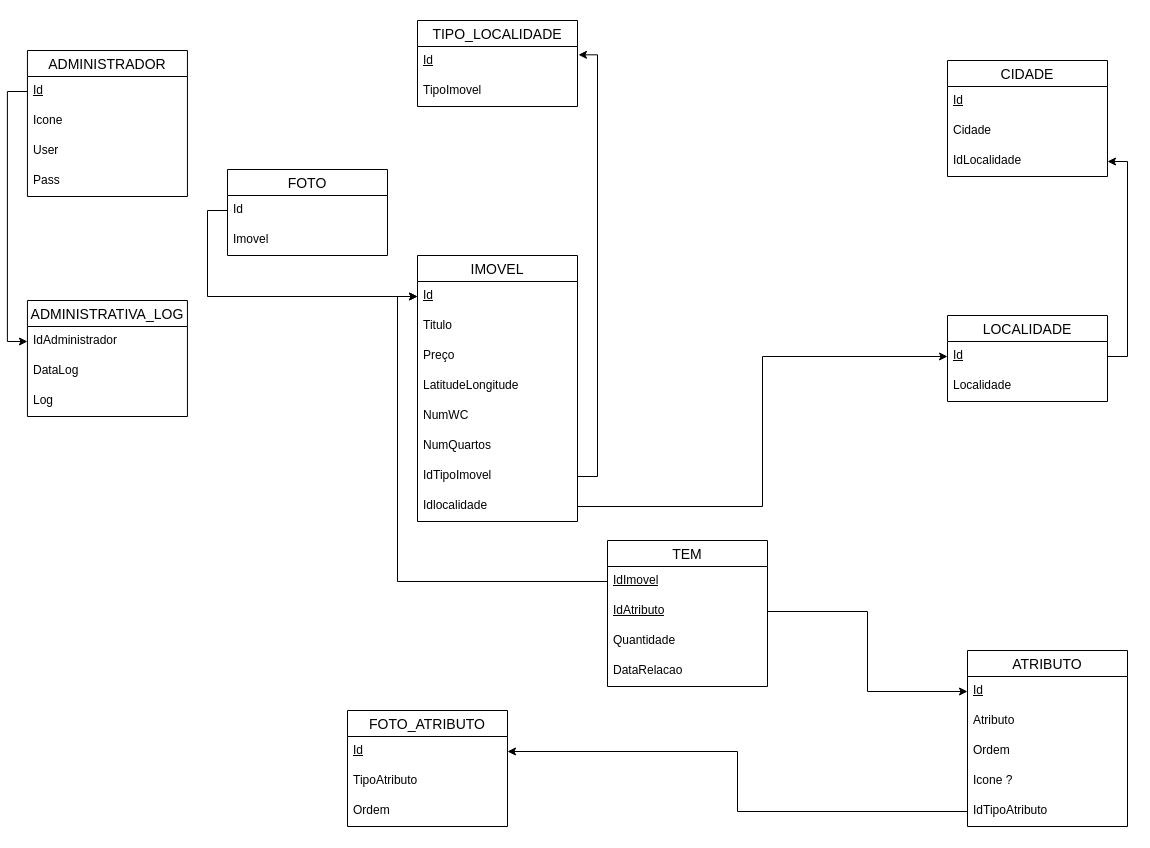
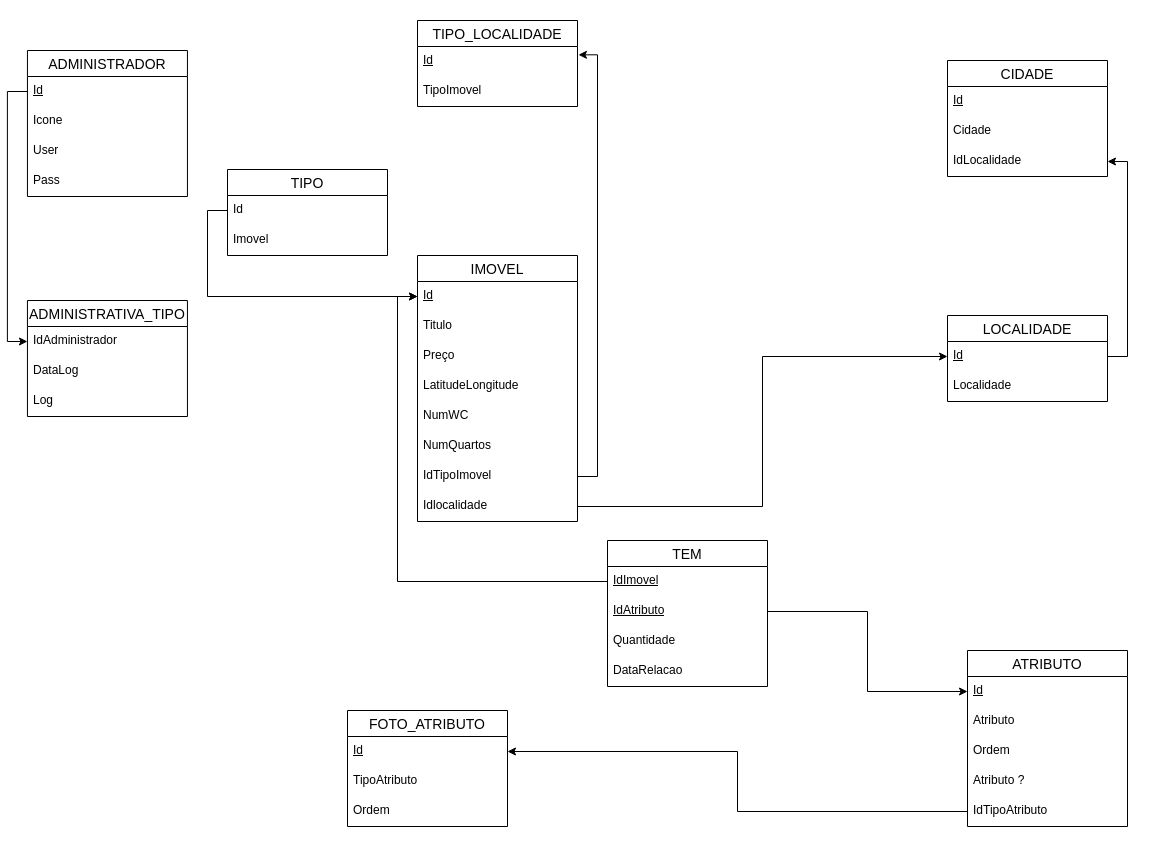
node "FOTO": label "FOTO" -> "TIPO"
node "ADMINISTRATIVA_LOG": label "ADMINISTRATIVA_LOG" -> "ADMINISTRATIVA_TIPO"
node "Icone ?": label "Icone ?" -> "Atributo ?"
